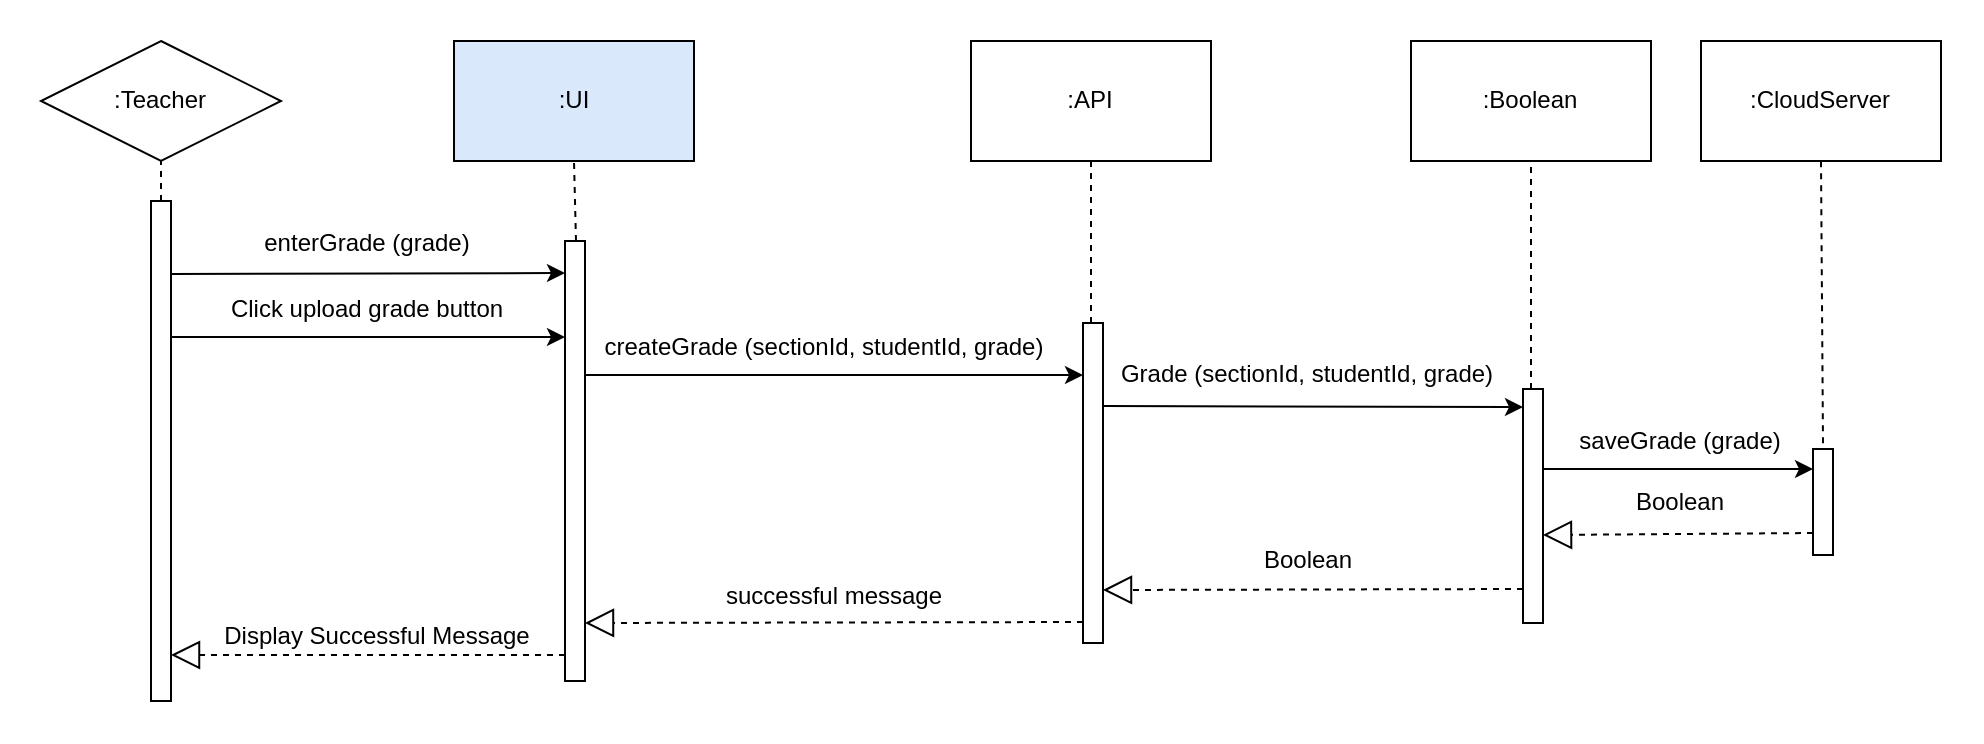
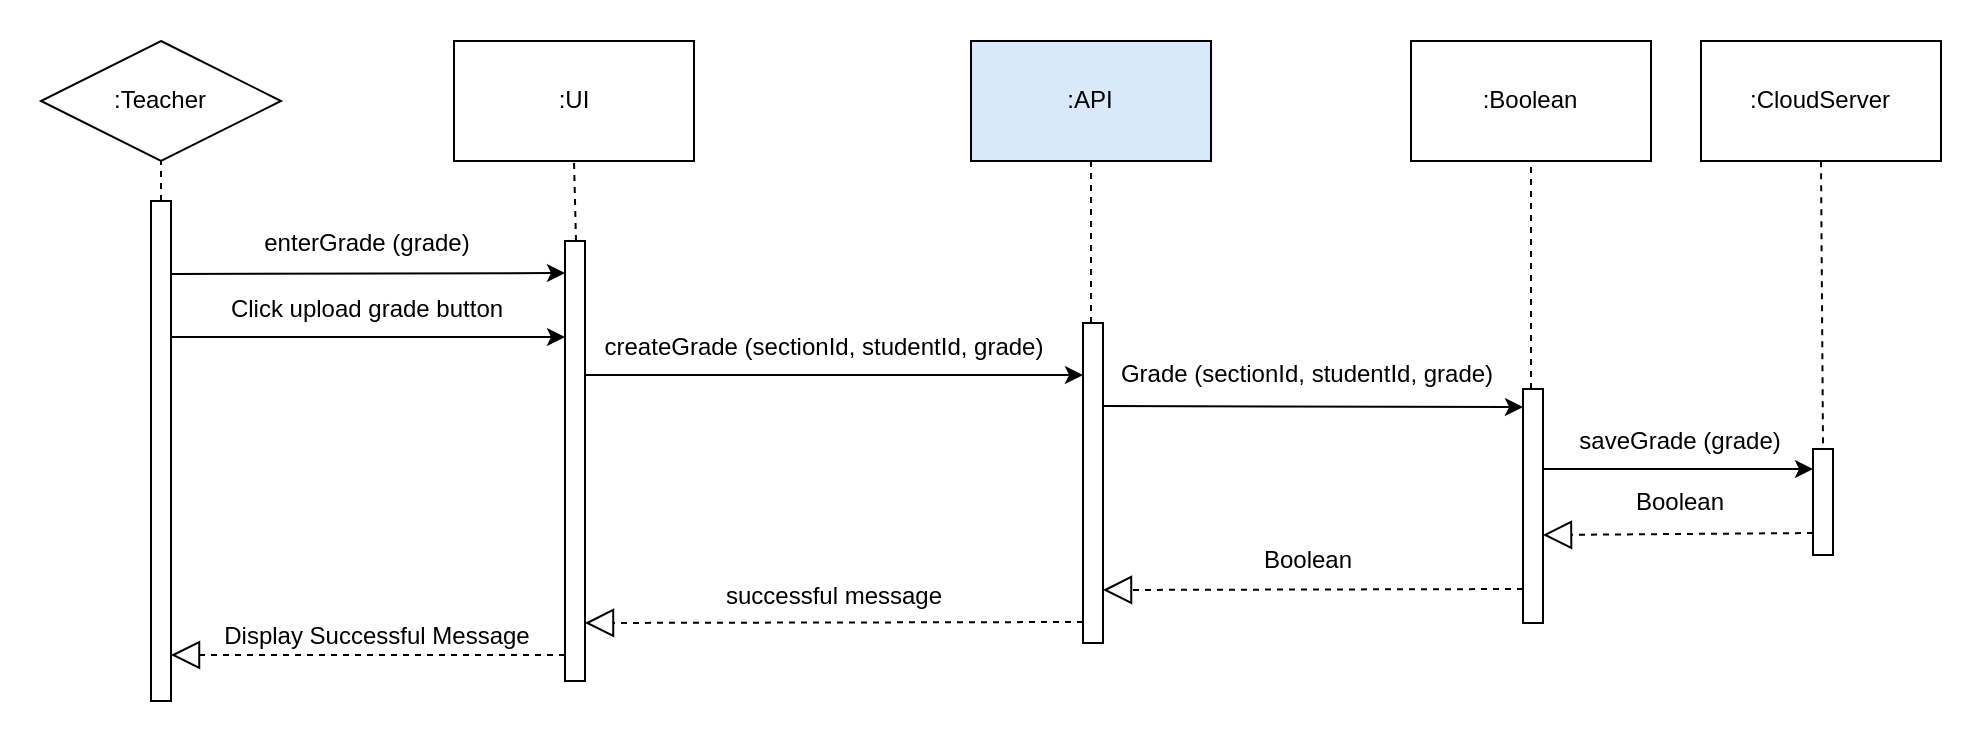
node ":UI": fillcolor #dae8fc -> #ffffff
node ":API": fillcolor #ffffff -> #dae8fc
